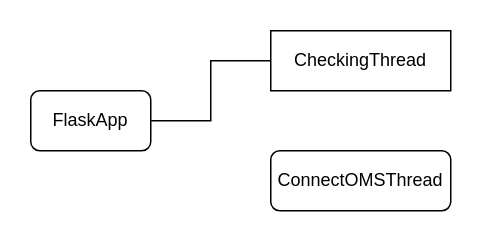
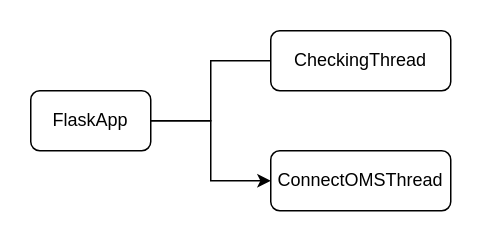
node "CheckingThread": shape rectangle -> rounded rectangle
edge "FlaskApp" -> "ConnectOMSThread": added
